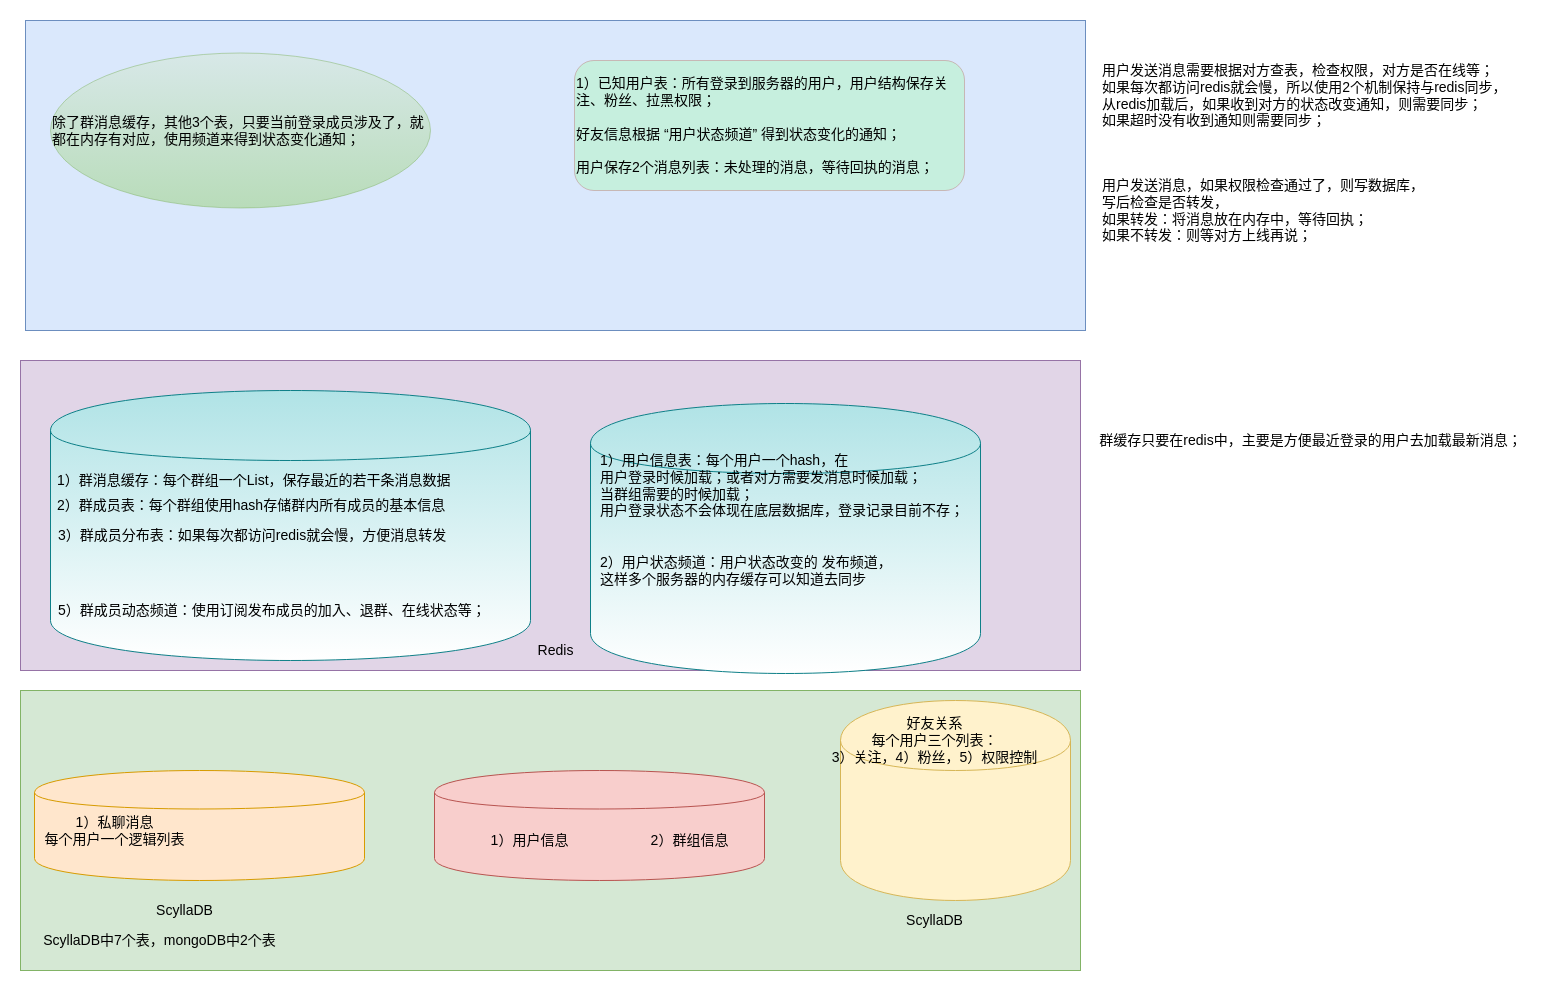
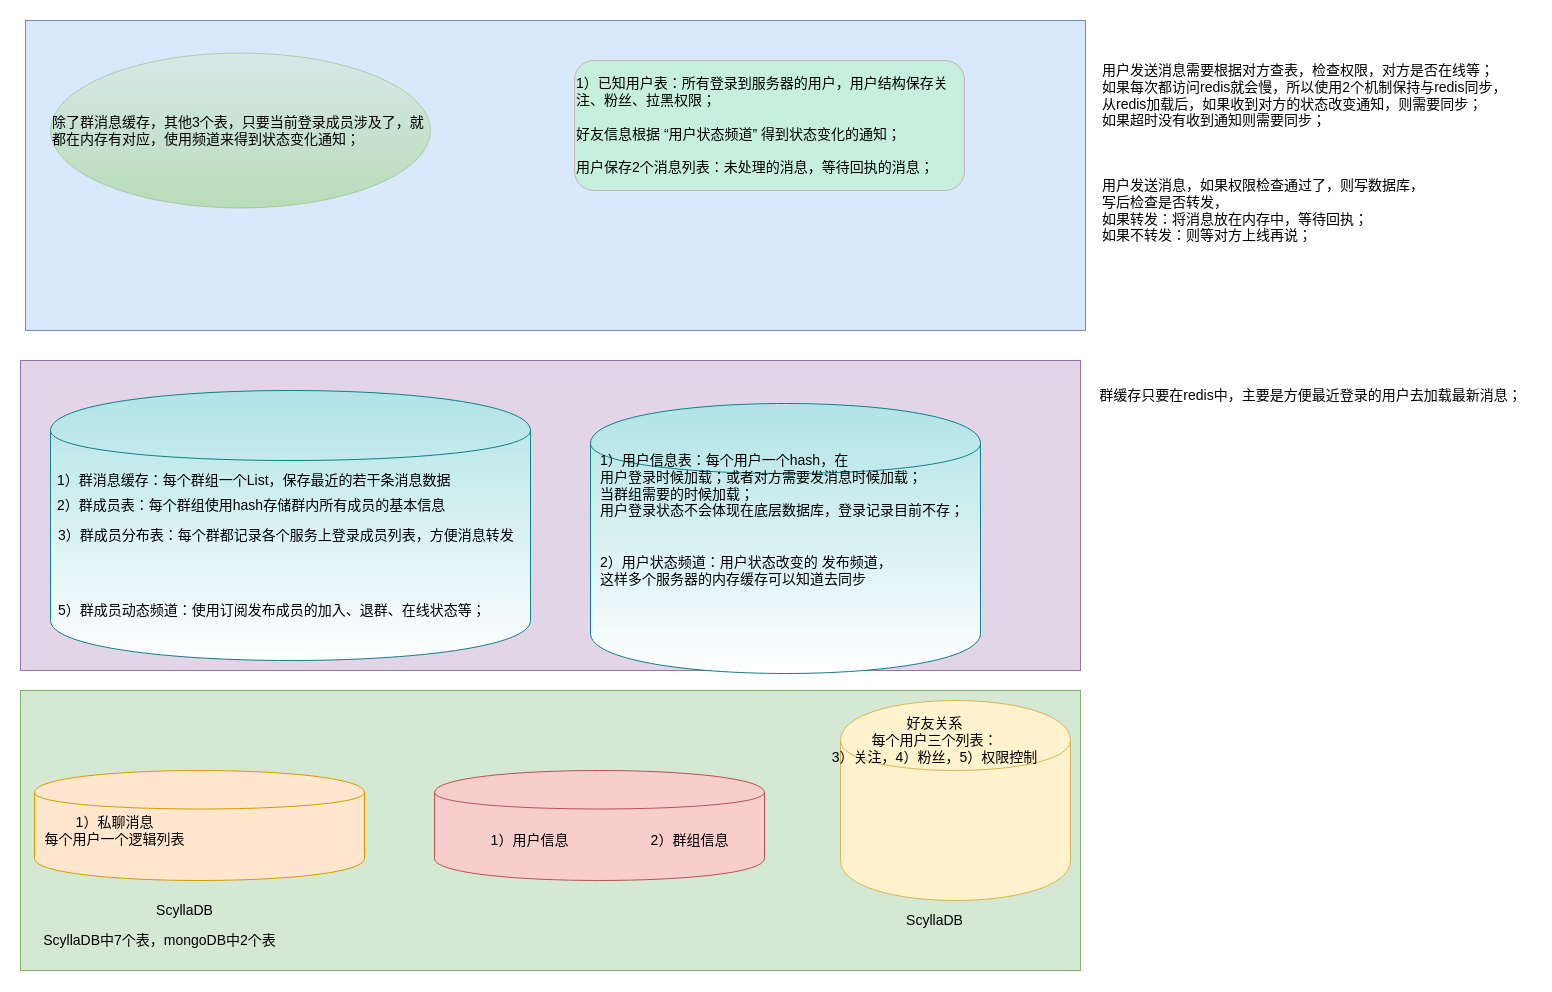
node "群缓存只要在redis中，主要是方便最近登录的用户去加载最新消息；": moved (1311, 441) -> (1311, 396)
node "3）群成员分布表：如果每次都访问redis就会慢，方便消息转发": label "3）群成员分布表：如果每次都访问redis就会慢，方便消息转发" -> "3）群成员分布表：每个群都记录各个服务上登录成员列表，方便消息转发"
node "Redis": removed
